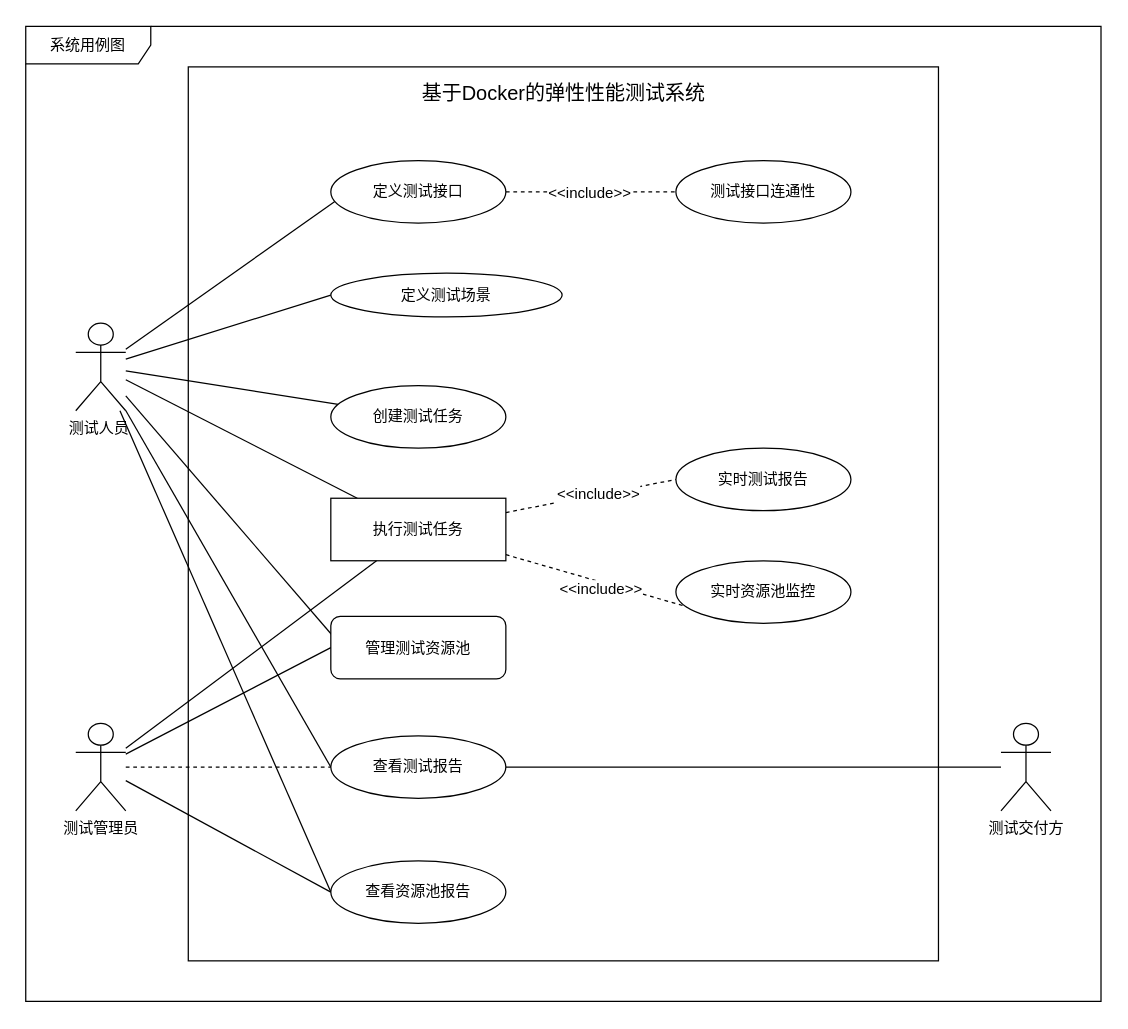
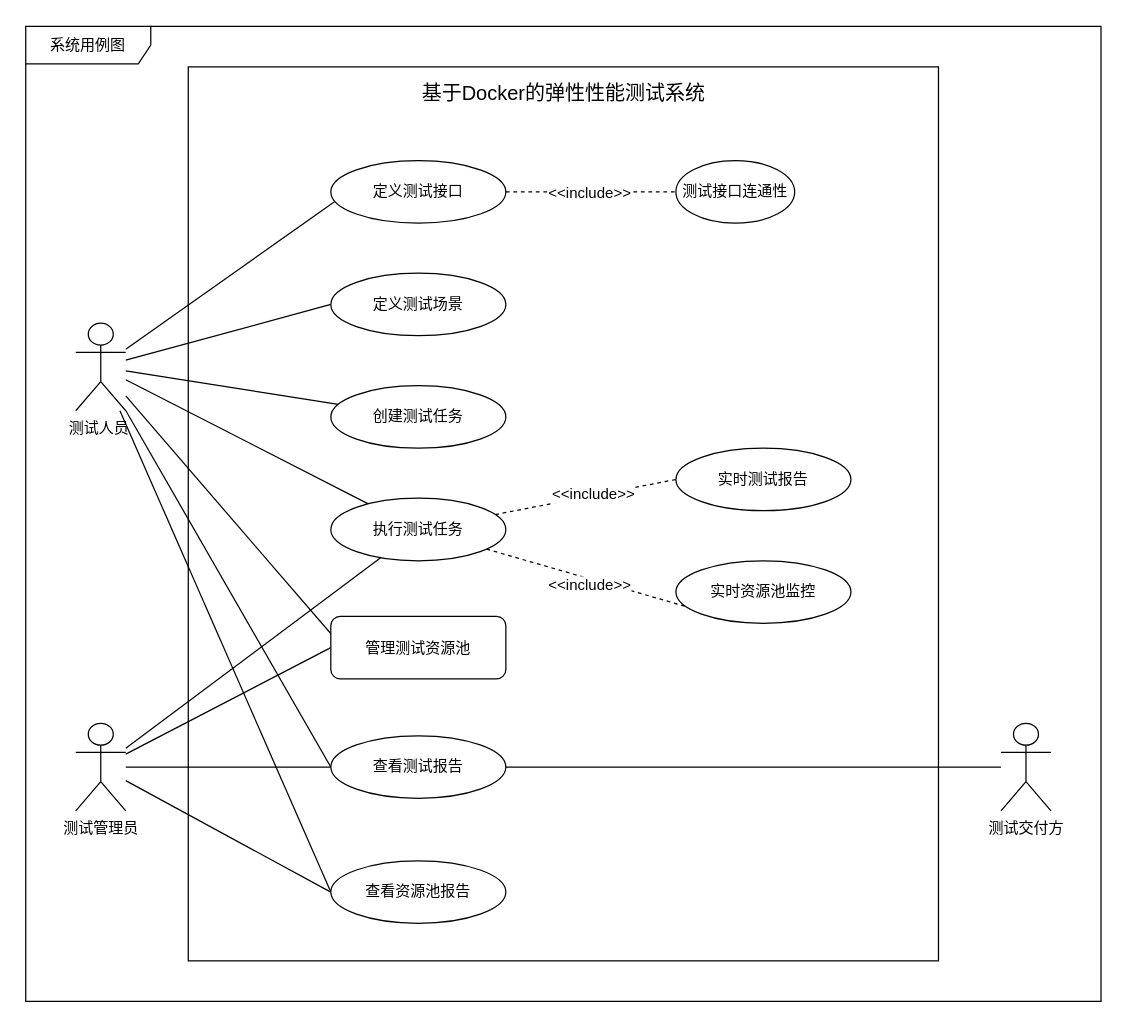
node "测试接口连通性": size 175x63 -> 119x63
node "定义测试场景": size 231x44 -> 175x63
node "执行测试任务": shape rectangle -> ellipse
edge "测试管理员" -- "查看测试报告": style dashed -> solid
